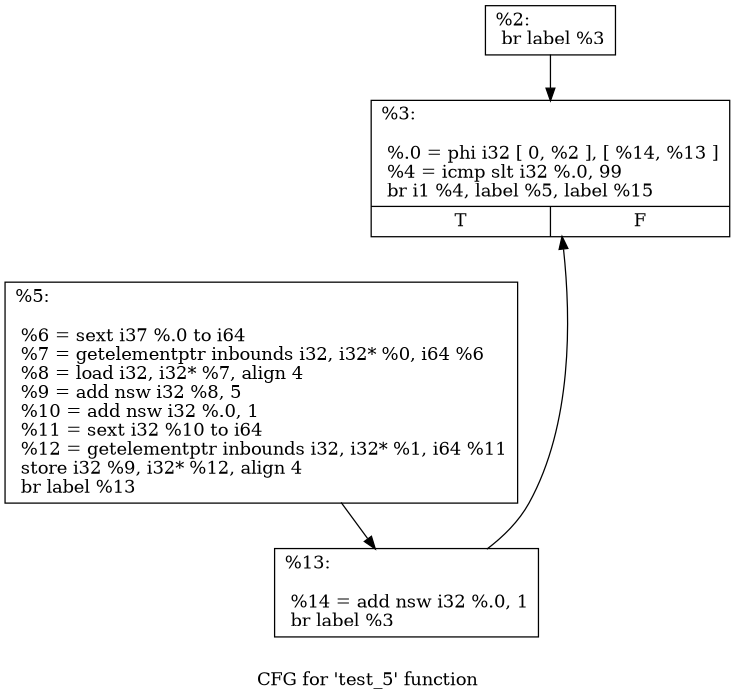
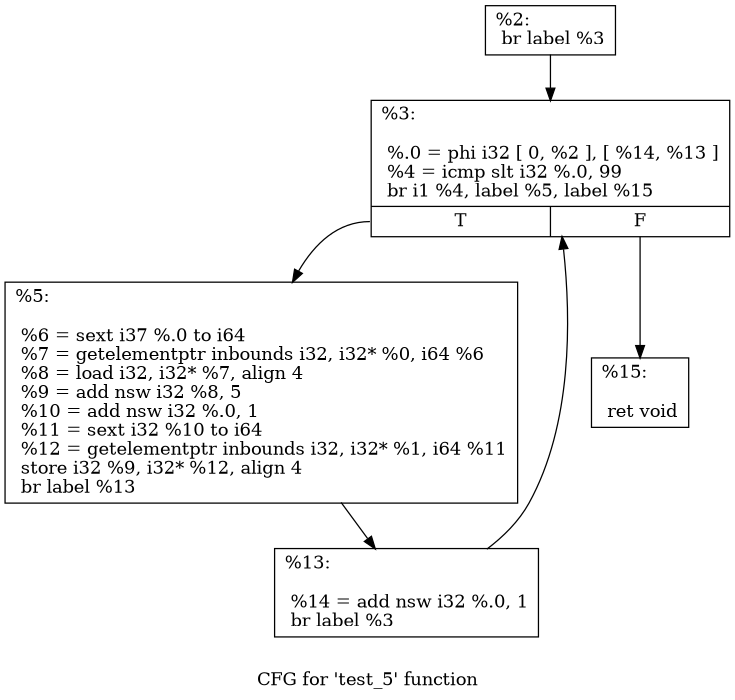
edge "%3:" -> "%5:": added
node "%15:": added
